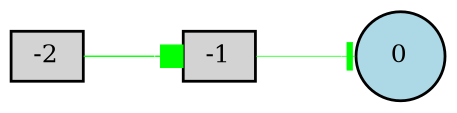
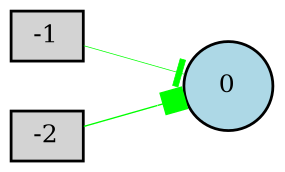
edge "-2" -> "-1": now "-2" -> "0"
